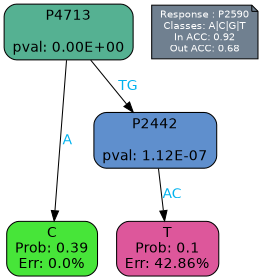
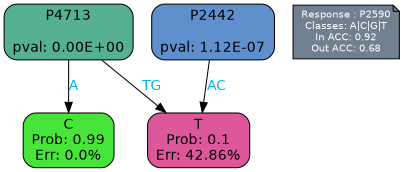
edge "P4713 pval: 0.00E+00" -> "P2442 pval: 1.12E-07": now "P4713 pval: 0.00E+00" -> "T Prob: 0.1 Err: 42.86%"
node "C Prob: 0.39 Err: 0.0%": label "C Prob: 0.39 Err: 0.0%" -> "C Prob: 0.99 Err: 0.0%"
